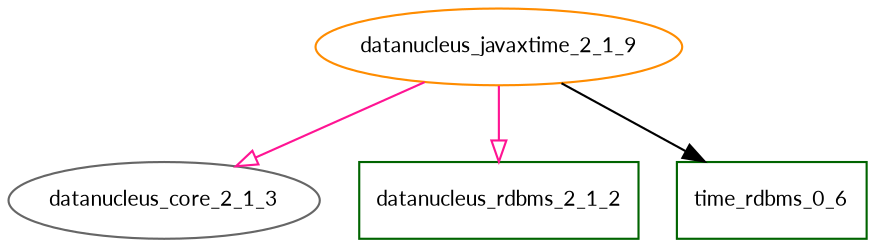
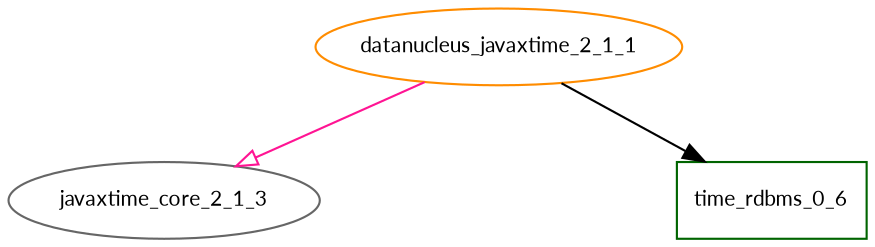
node "datanucleus_javaxtime_2_1_9": label "datanucleus_javaxtime_2_1_9" -> "datanucleus_javaxtime_2_1_1"
node "datanucleus_core_2_1_3": label "datanucleus_core_2_1_3" -> "javaxtime_core_2_1_3"
node "datanucleus_rdbms_2_1_2": removed
